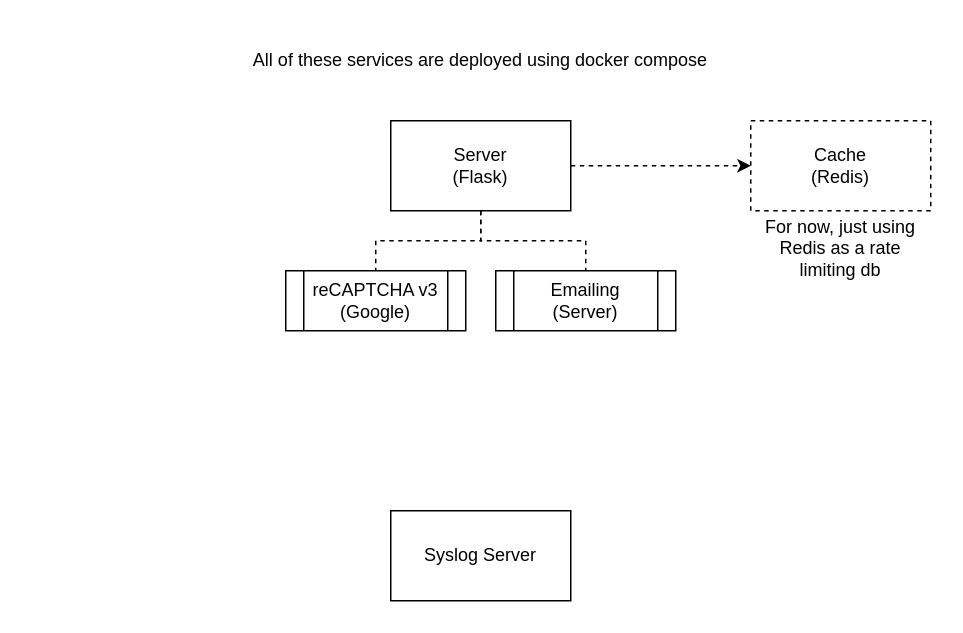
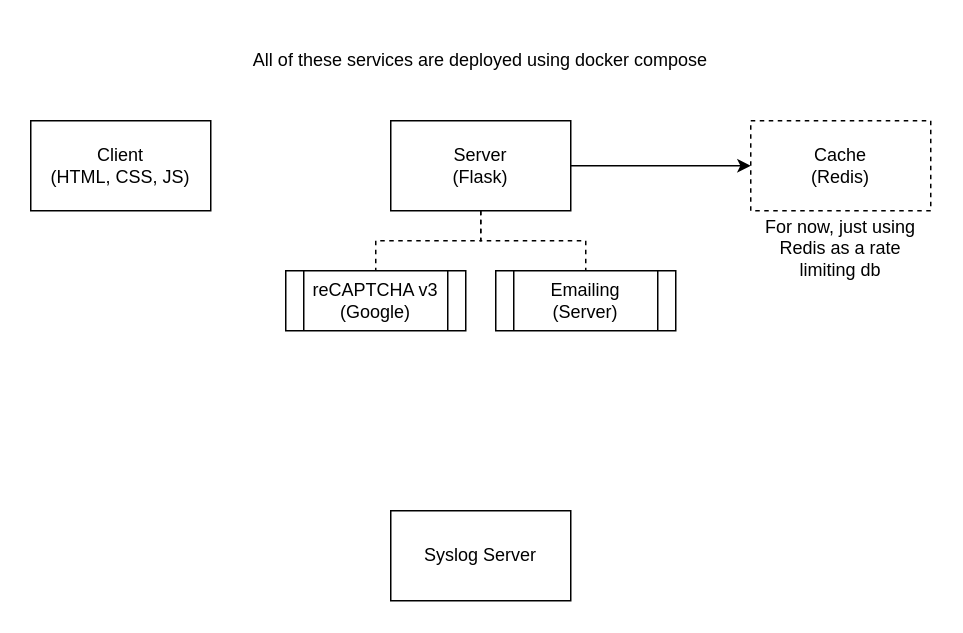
node "Client (HTML, CSS, JS)": added
edge "Server (Flask)" -> "Cache (Redis)": style dashed -> solid
